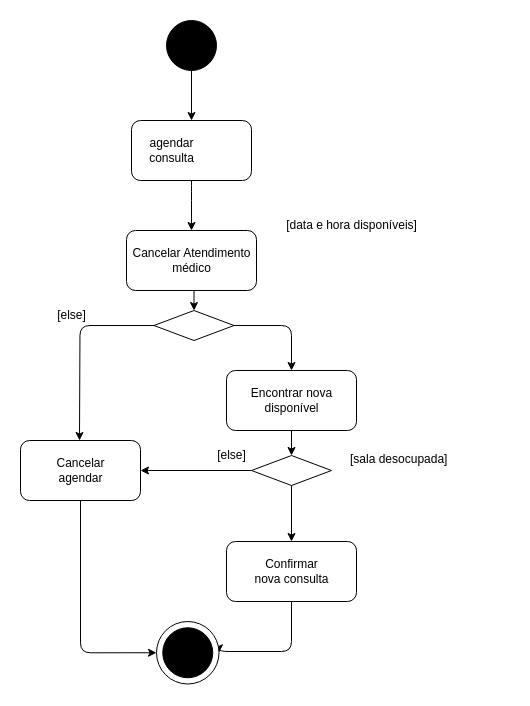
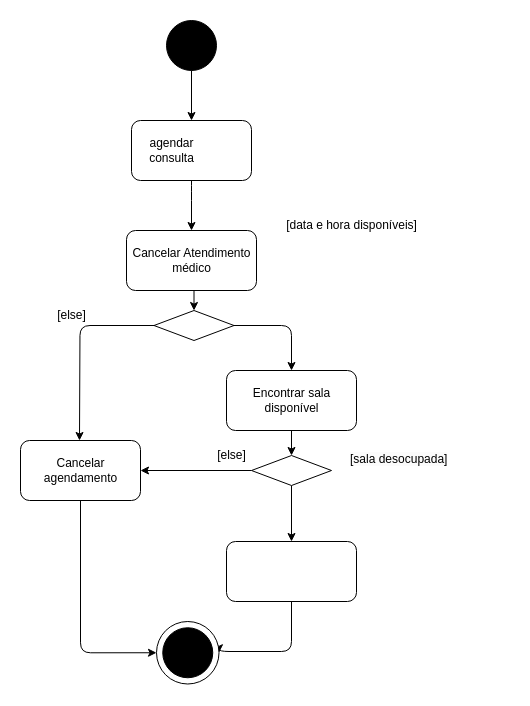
node "Encontrar nova disponível": label "Encontrar nova disponível" -> "Encontrar sala disponível"
node "Cancelar agendar": label "Cancelar agendar" -> "Cancelar agendamento"
node "Confirmar nova consulta": removed
